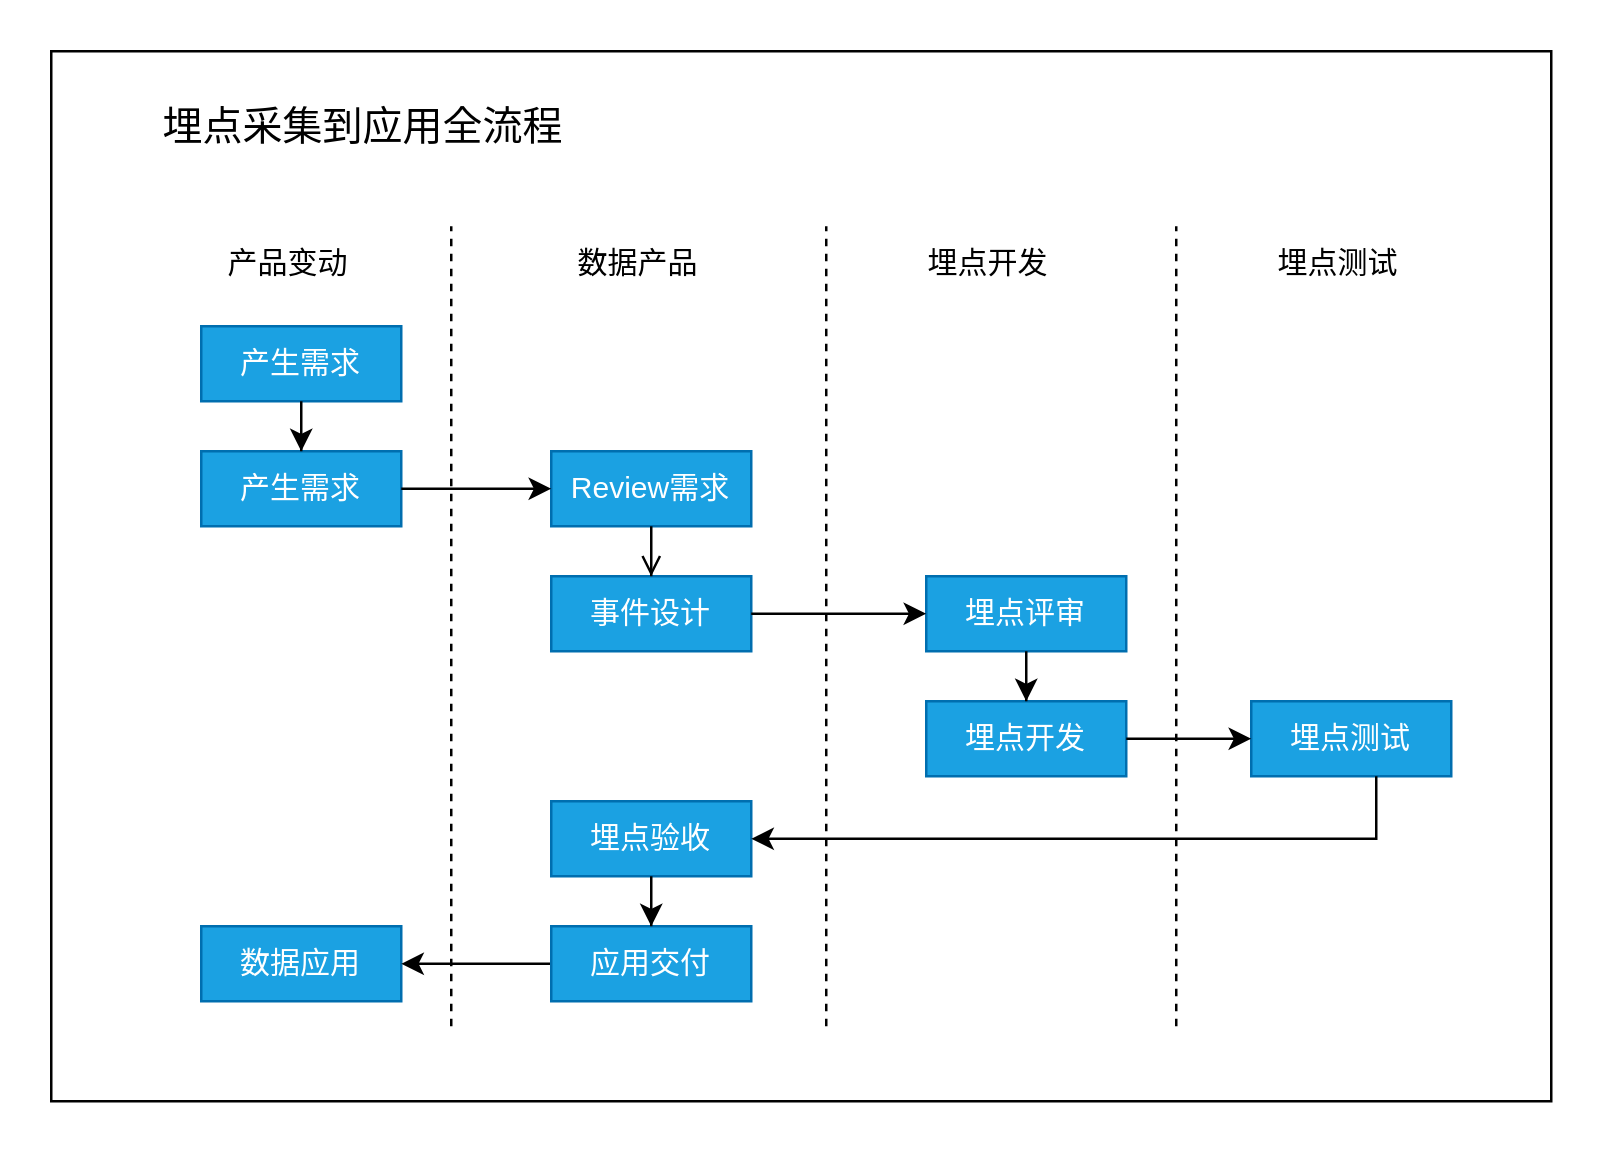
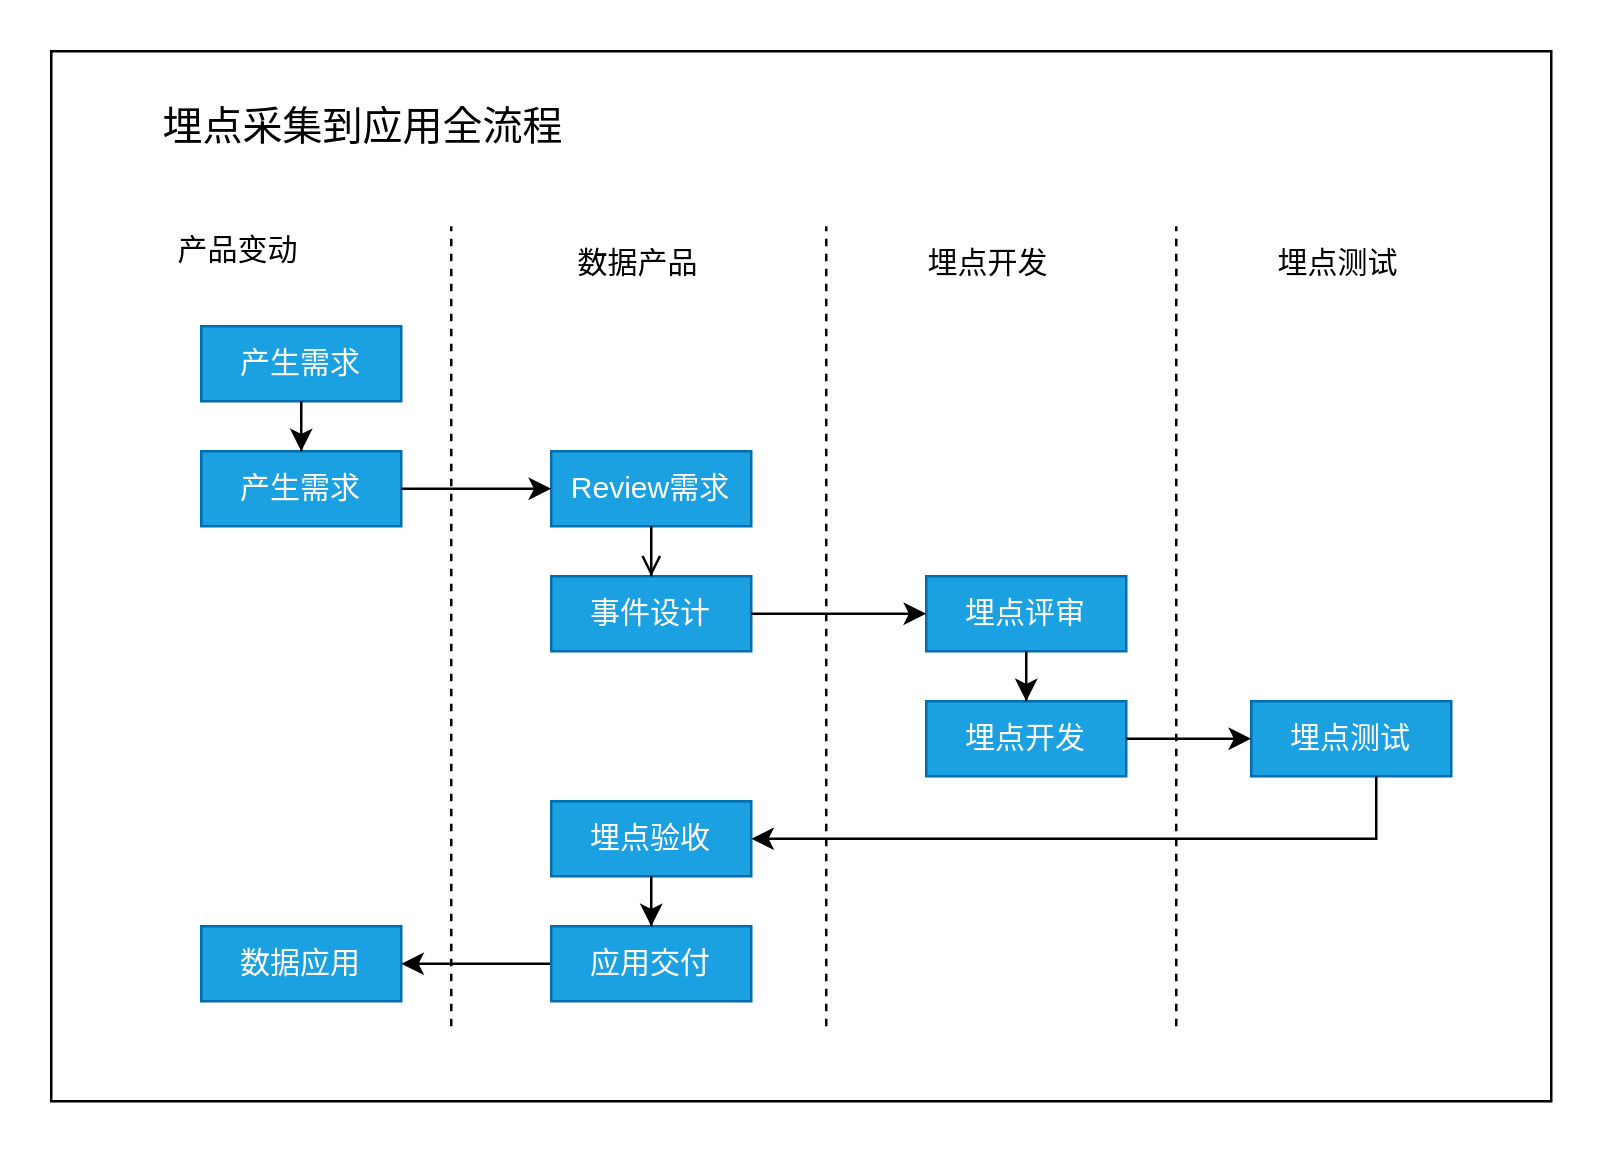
node "产品变动": moved (289, 264) -> (239, 251)
